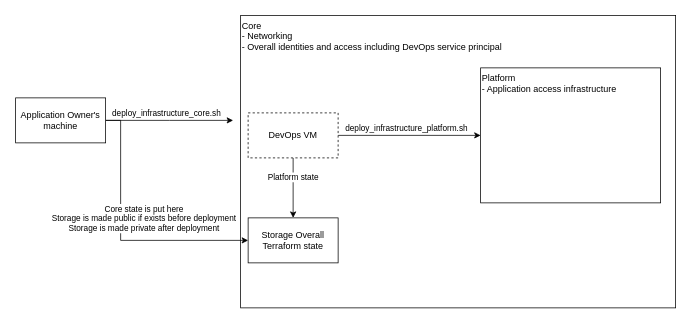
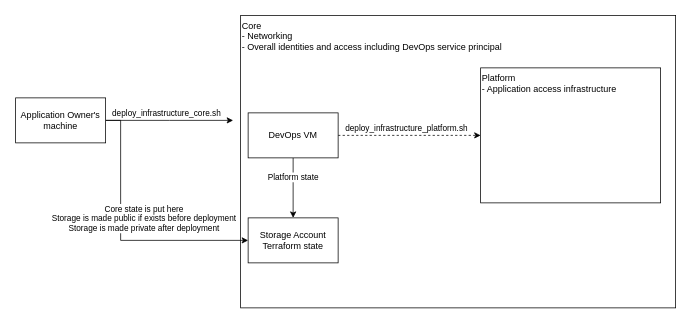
node "DevOps VM": style dashed -> solid
edge "DevOps VM" -> "Platform - Application access infrastructure": style solid -> dashed
node "Storage Overall Terraform state": label "Storage Overall Terraform state" -> "Storage Account Terraform state"
